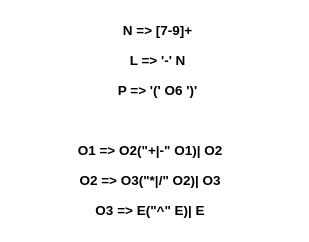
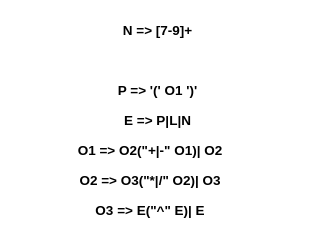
node "L => '-' N": removed
node "P => '(' O6 ')'": label "P => '(' O6 ')'" -> "P => '(' O1 ')'"
node "E => P|L|N": added
